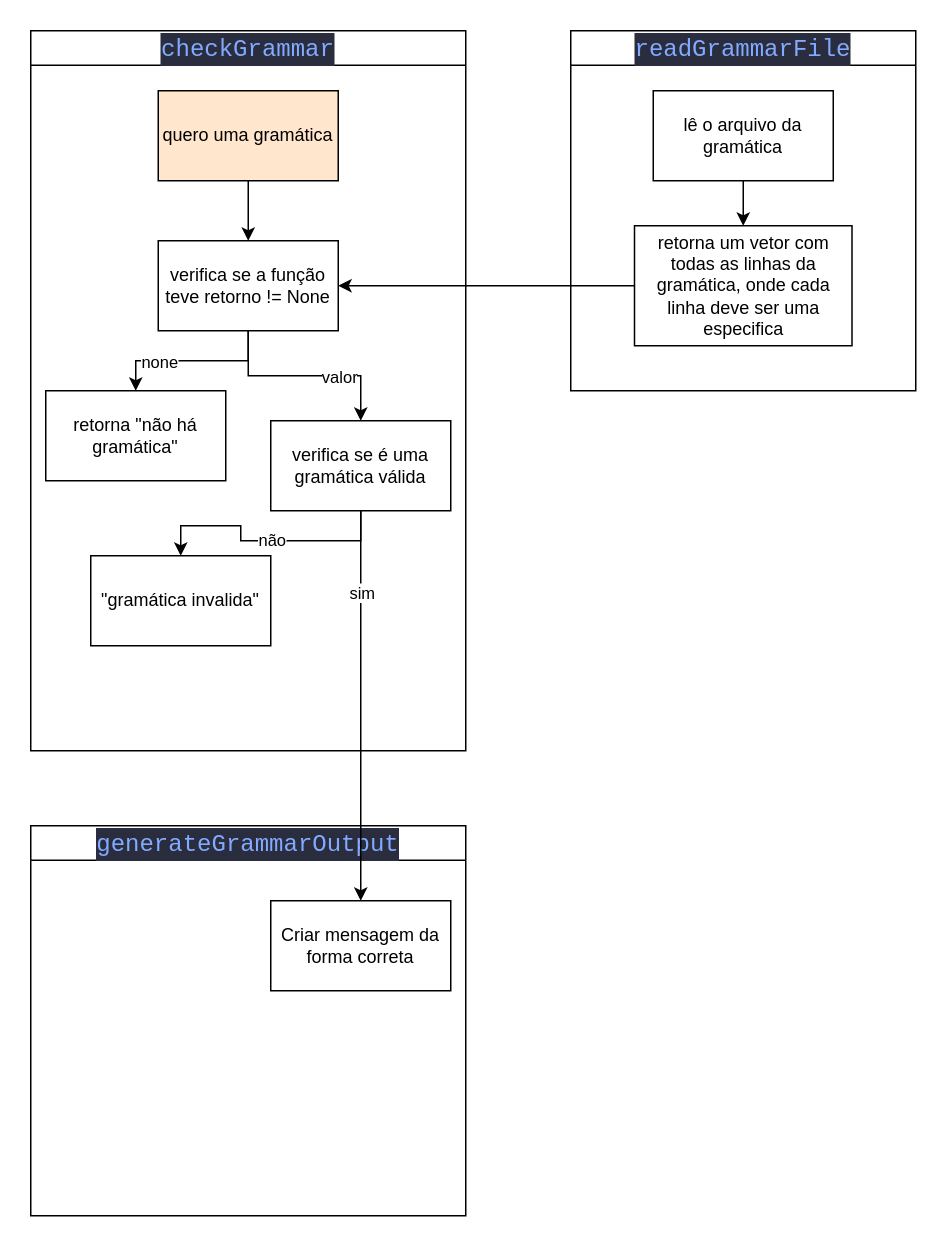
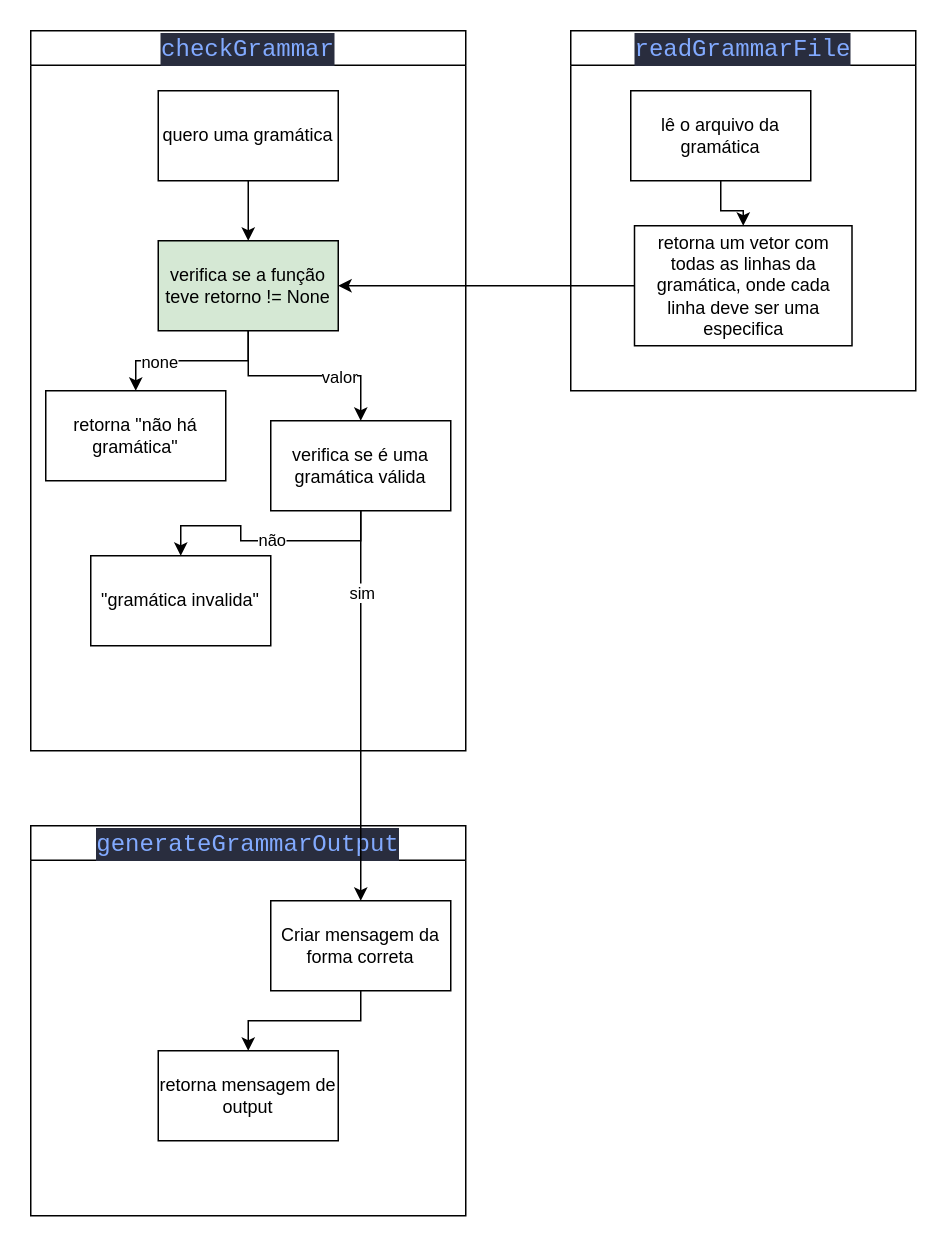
node "quero uma gramática": fillcolor #ffe6cc -> #ffffff
node "lê o arquivo da gramática": moved (743, 136) -> (721, 136)
node "verifica se a função teve retorno != None": fillcolor #ffffff -> #d5e8d4
edge "Criar mensagem da forma correta" -> "retorna mensagem de output": added
node "retorna mensagem de output": added
